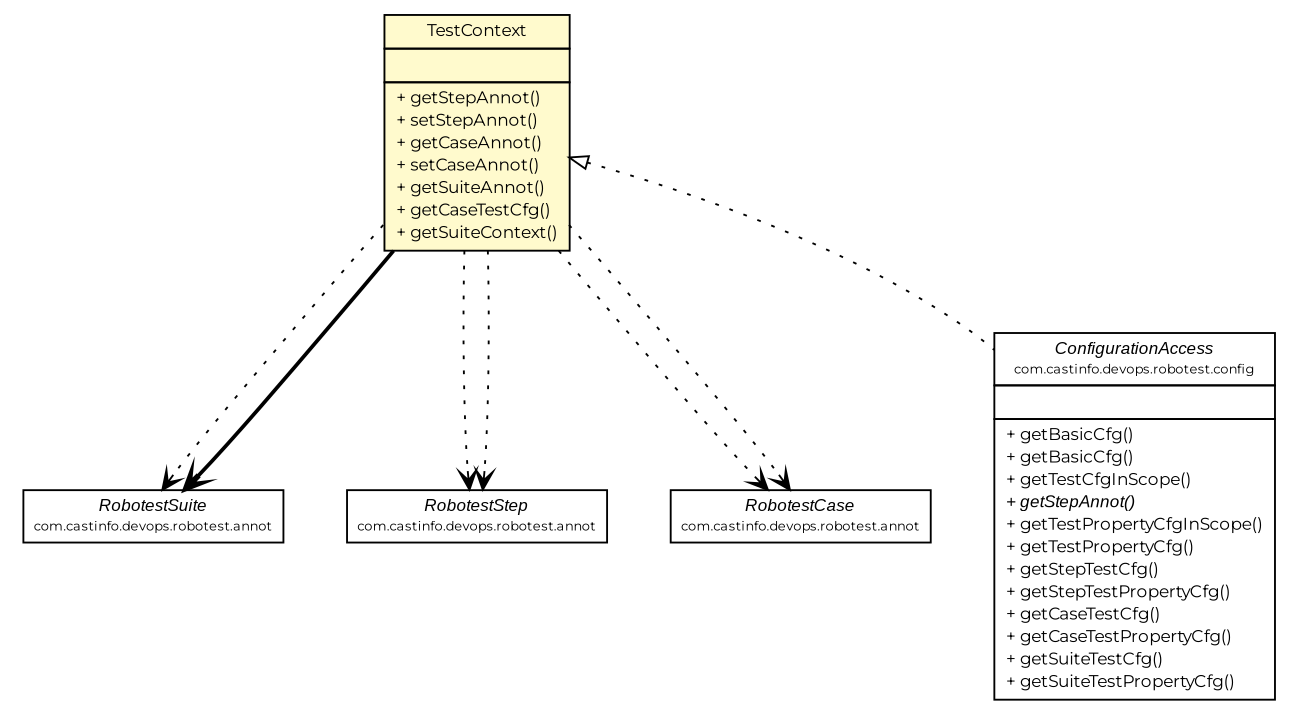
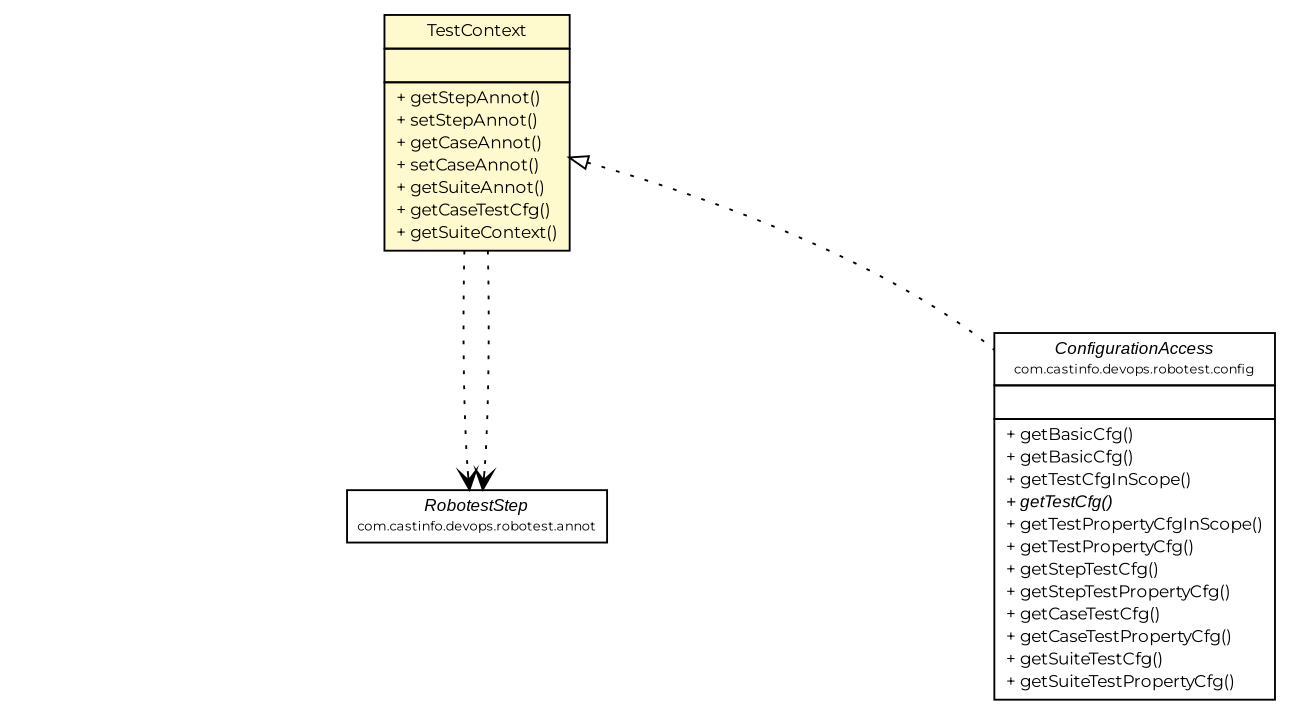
node "ConfigurationAccess": text "+ getStepAnnot()" -> "+ getTestCfg()"
node "RobotestSuite": removed
node "RobotestCase": removed
